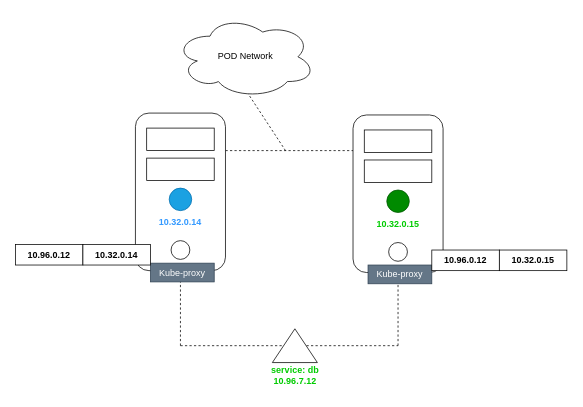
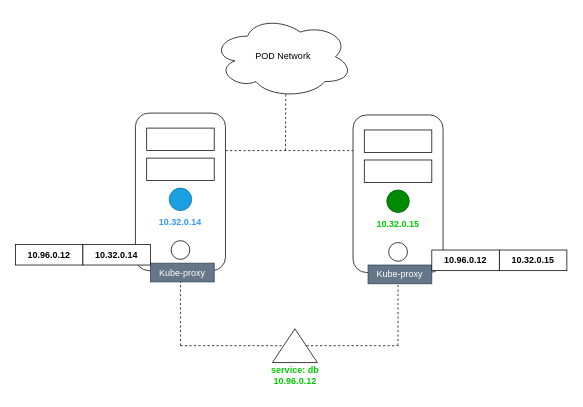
node "POD Network": moved (245, 57) -> (283, 57)
node "service: db 10.96.7.12": label "service: db 10.96.7.12" -> "service: db 10.96.0.12"
